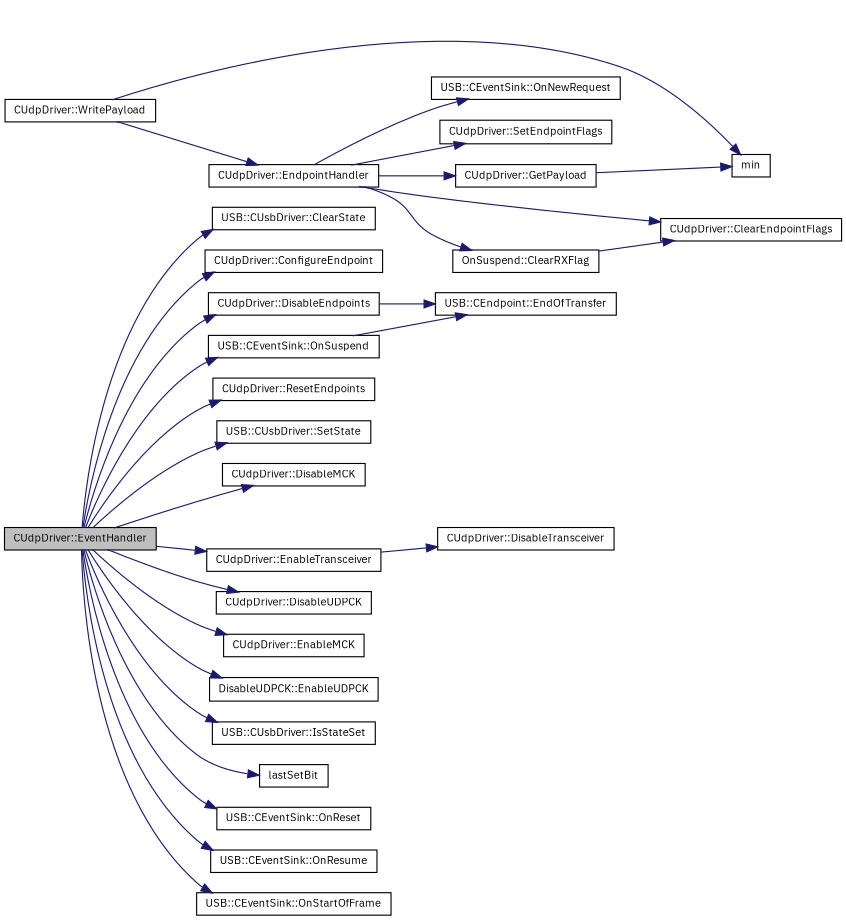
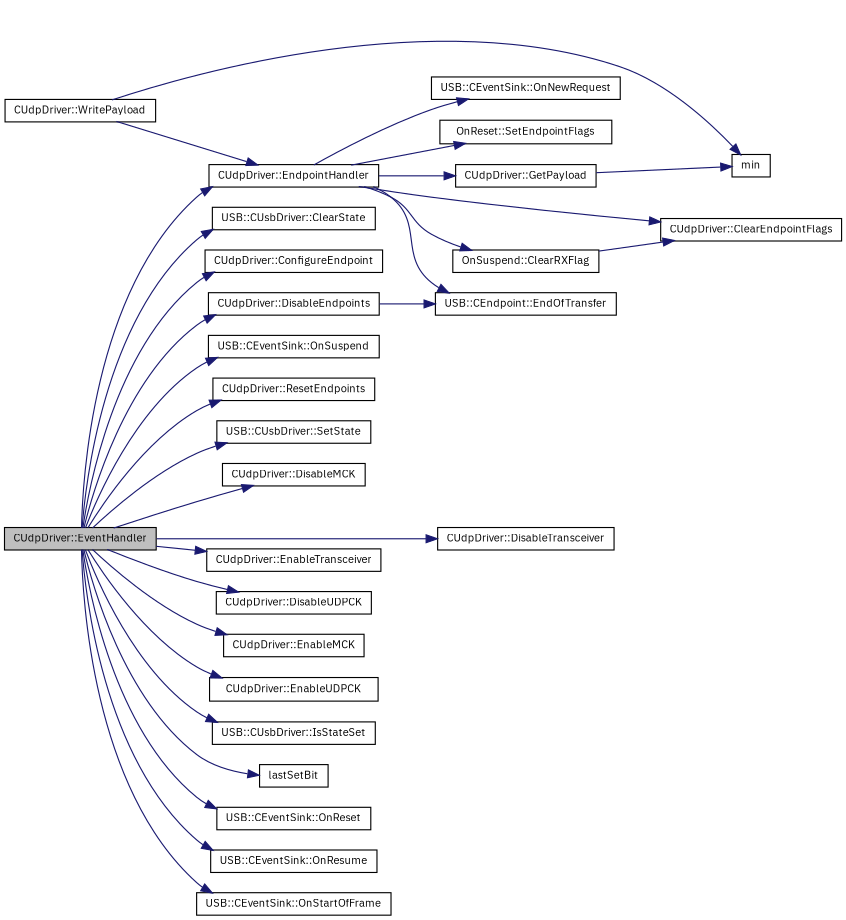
node "CUdpDriver::SetEndpointFlags": label "CUdpDriver::SetEndpointFlags" -> "OnReset::SetEndpointFlags"
edge "USB::CEventSink::OnSuspend" -> "USB::CEndpoint::EndOfTransfer": now "CUdpDriver::EndpointHandler" -> "USB::CEndpoint::EndOfTransfer"
edge "CUdpDriver::EventHandler" -> "CUdpDriver::EndpointHandler": added
edge "CUdpDriver::EnableTransceiver" -> "CUdpDriver::DisableTransceiver": now "CUdpDriver::EventHandler" -> "CUdpDriver::DisableTransceiver"
node "DisableUDPCK::EnableUDPCK": label "DisableUDPCK::EnableUDPCK" -> "CUdpDriver::EnableUDPCK"
